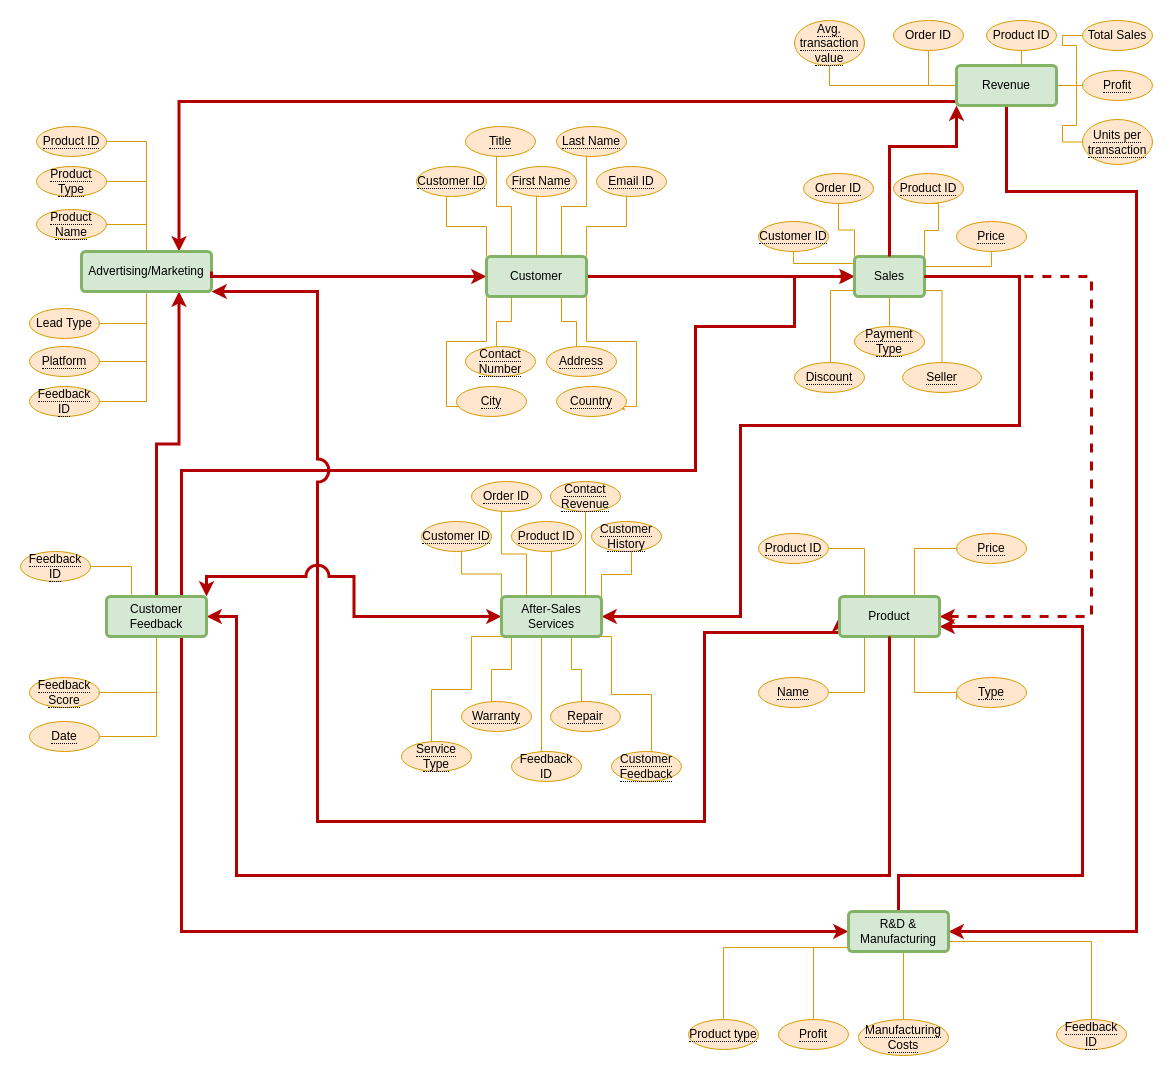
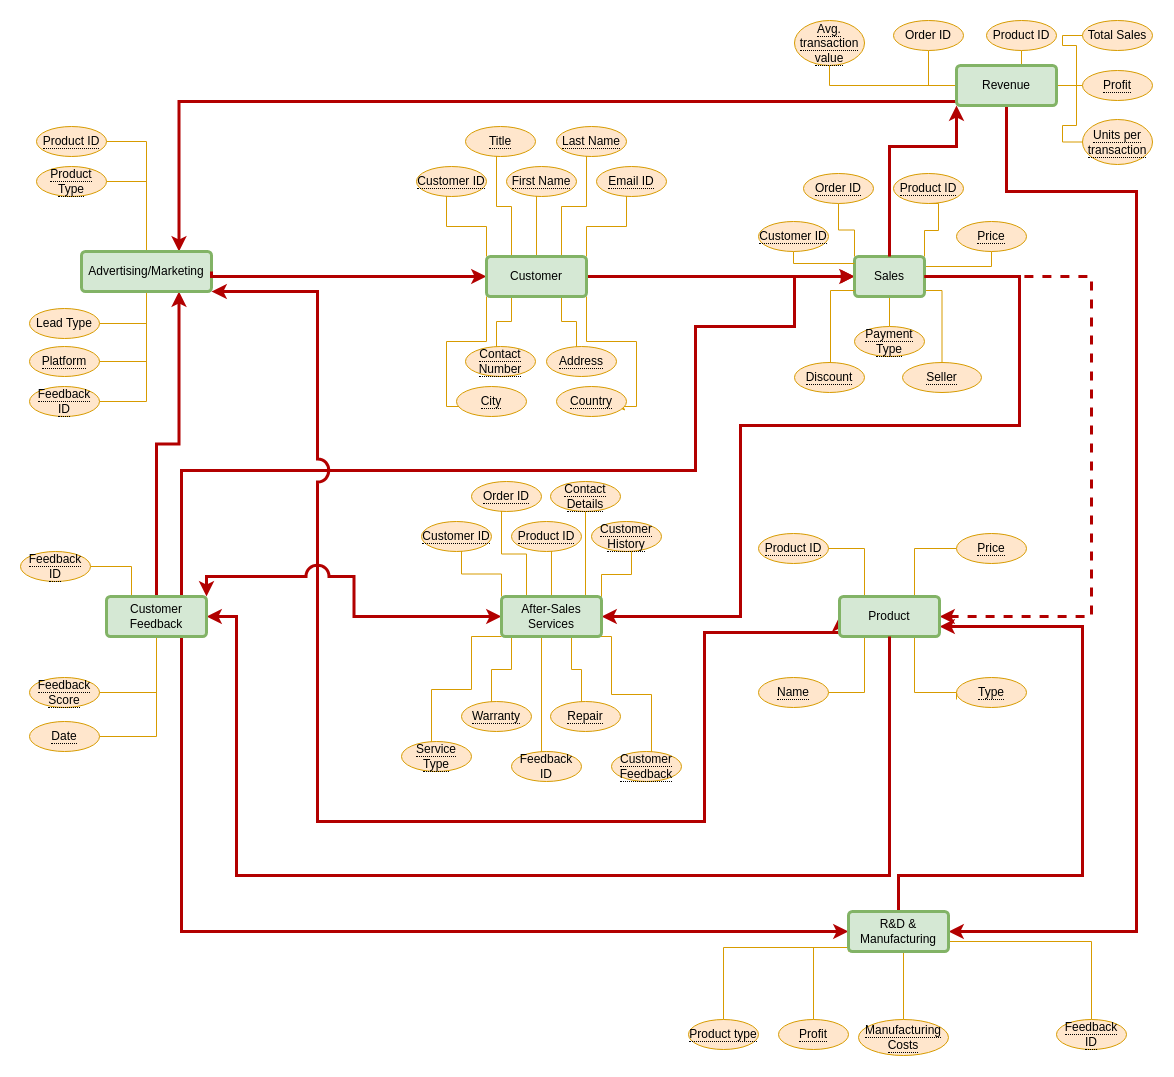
node "Product Name": removed
edge "Product Name" -- "Advertising/Marketing": removed
node "Contact Revenue": label "Contact Revenue" -> "Contact Details"
